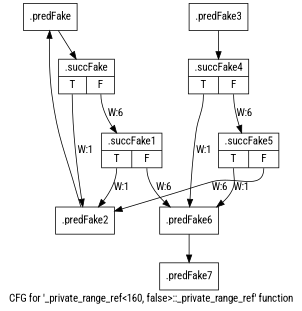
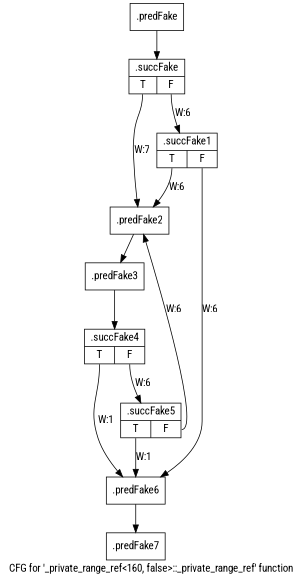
edge ".predFake2" -> ".predFake": now ".predFake2" -> ".predFake3"
edge ".succFake" -> ".predFake2": label "W:1" -> "W:7"
edge ".succFake1" -> ".predFake2": label "W:1" -> "W:6"
